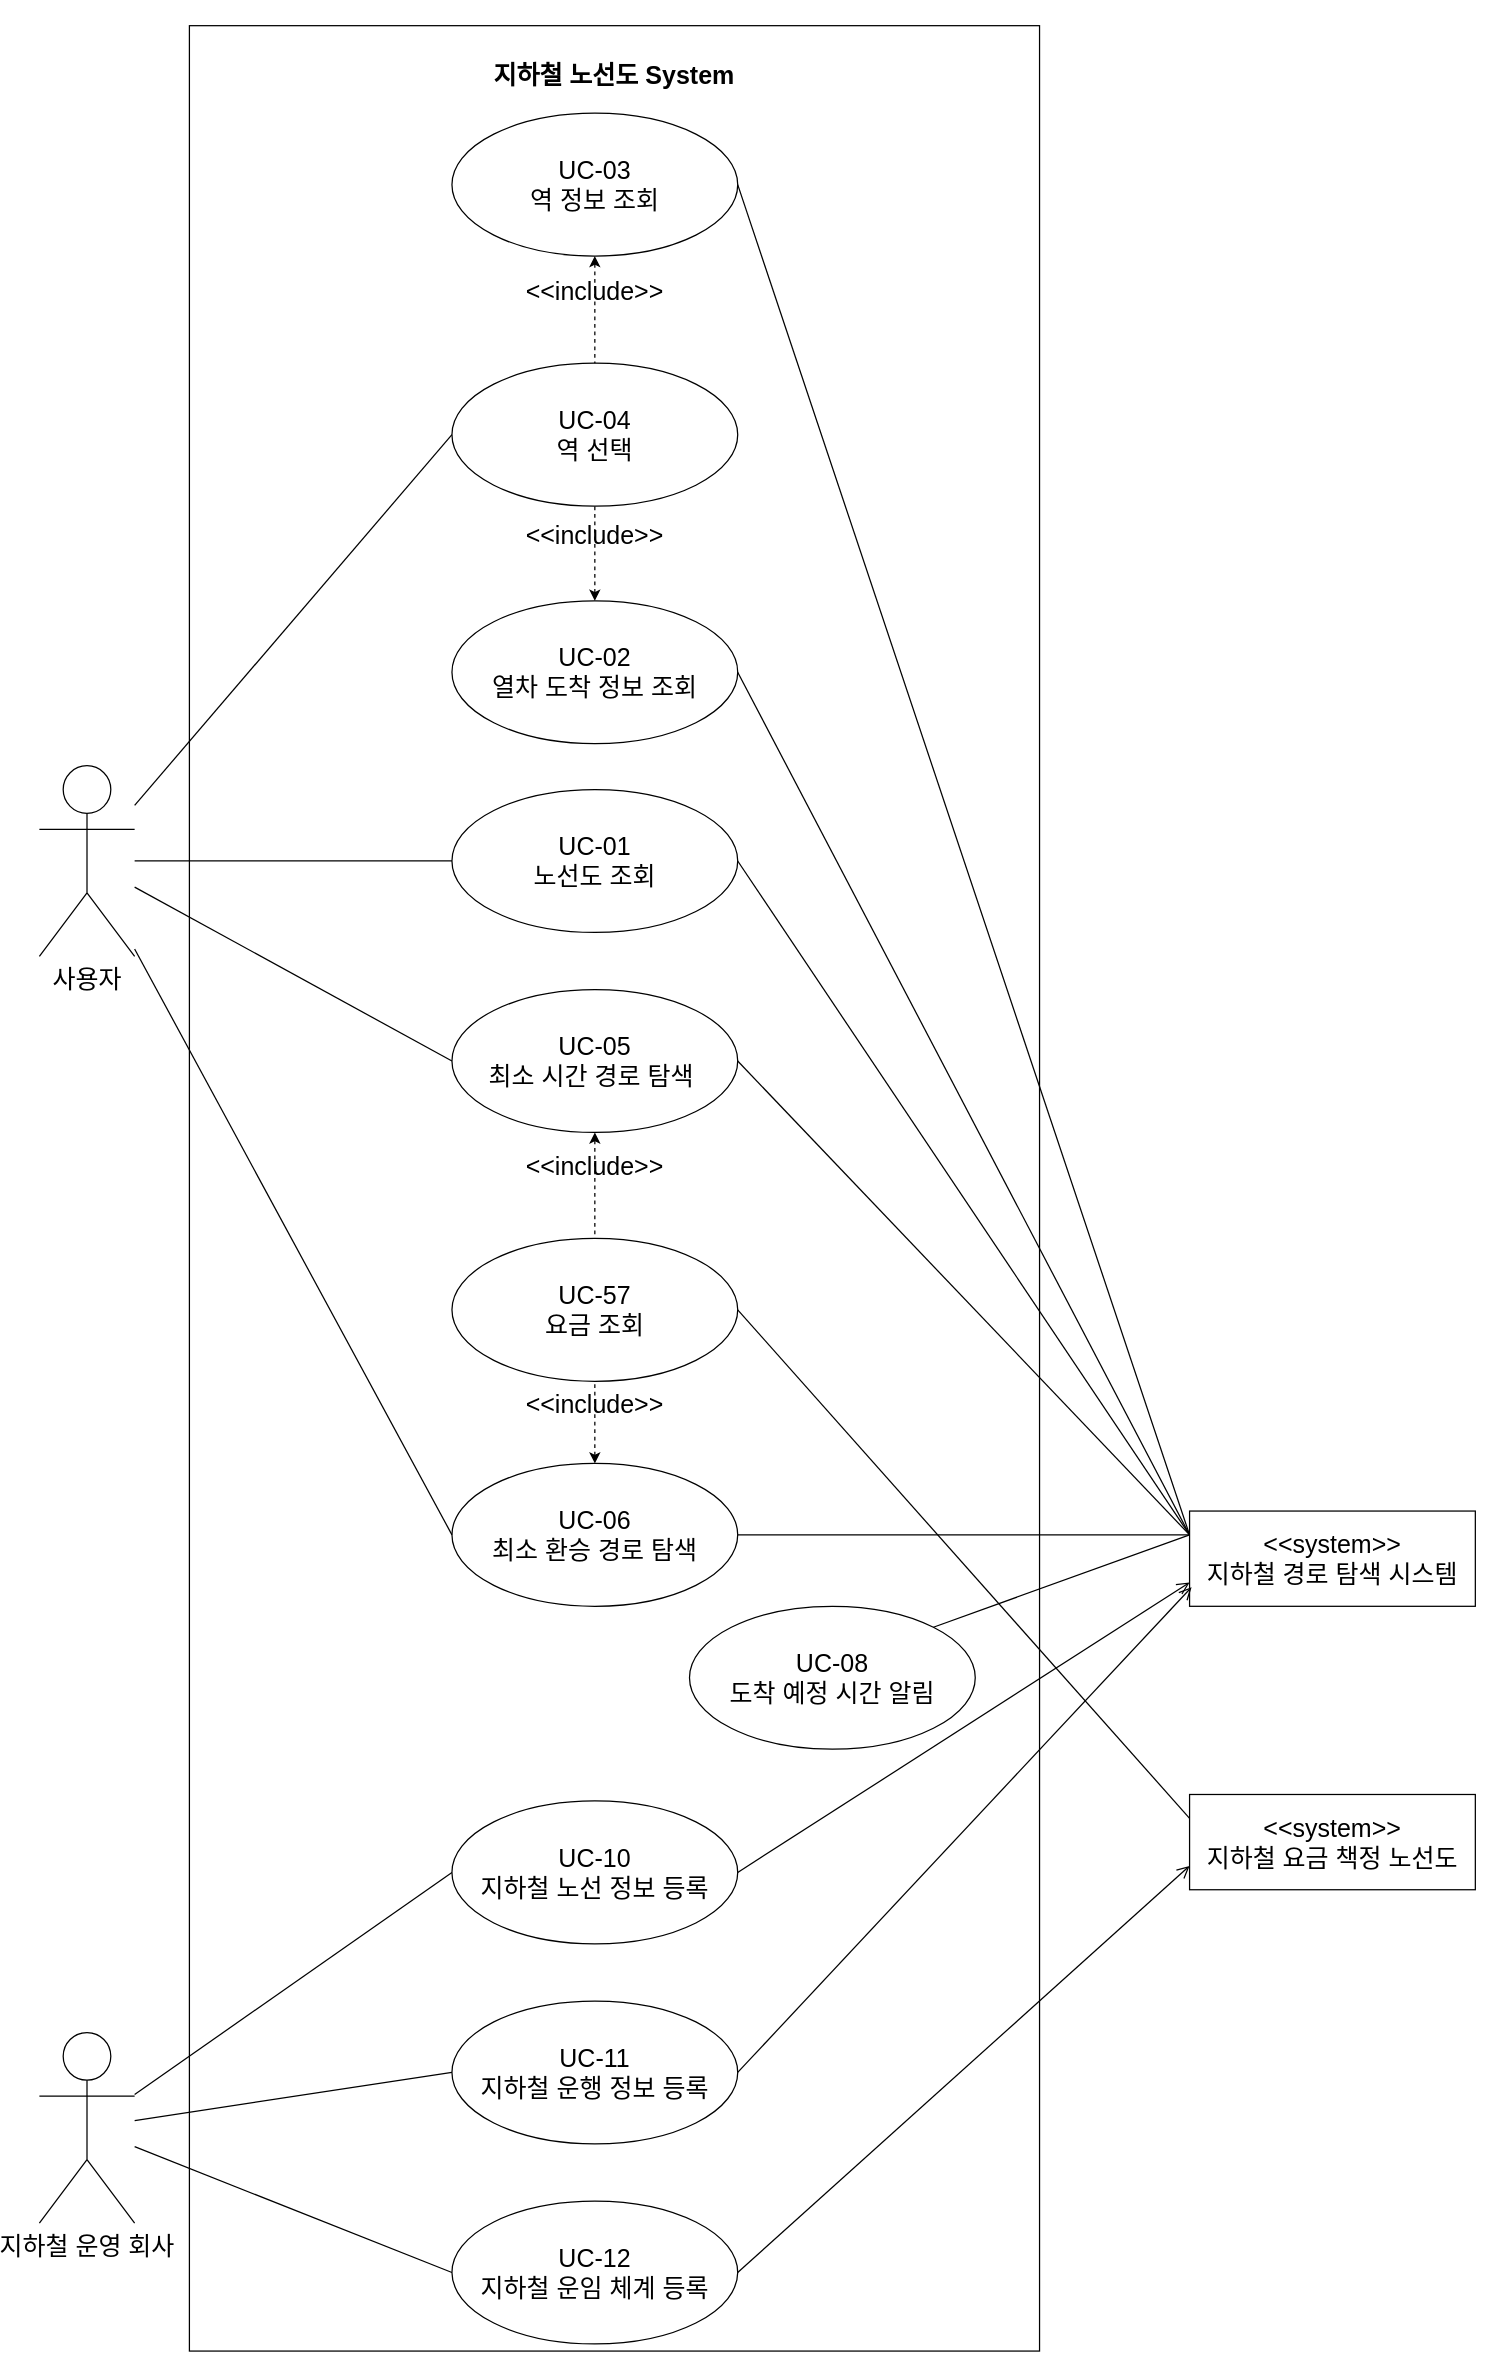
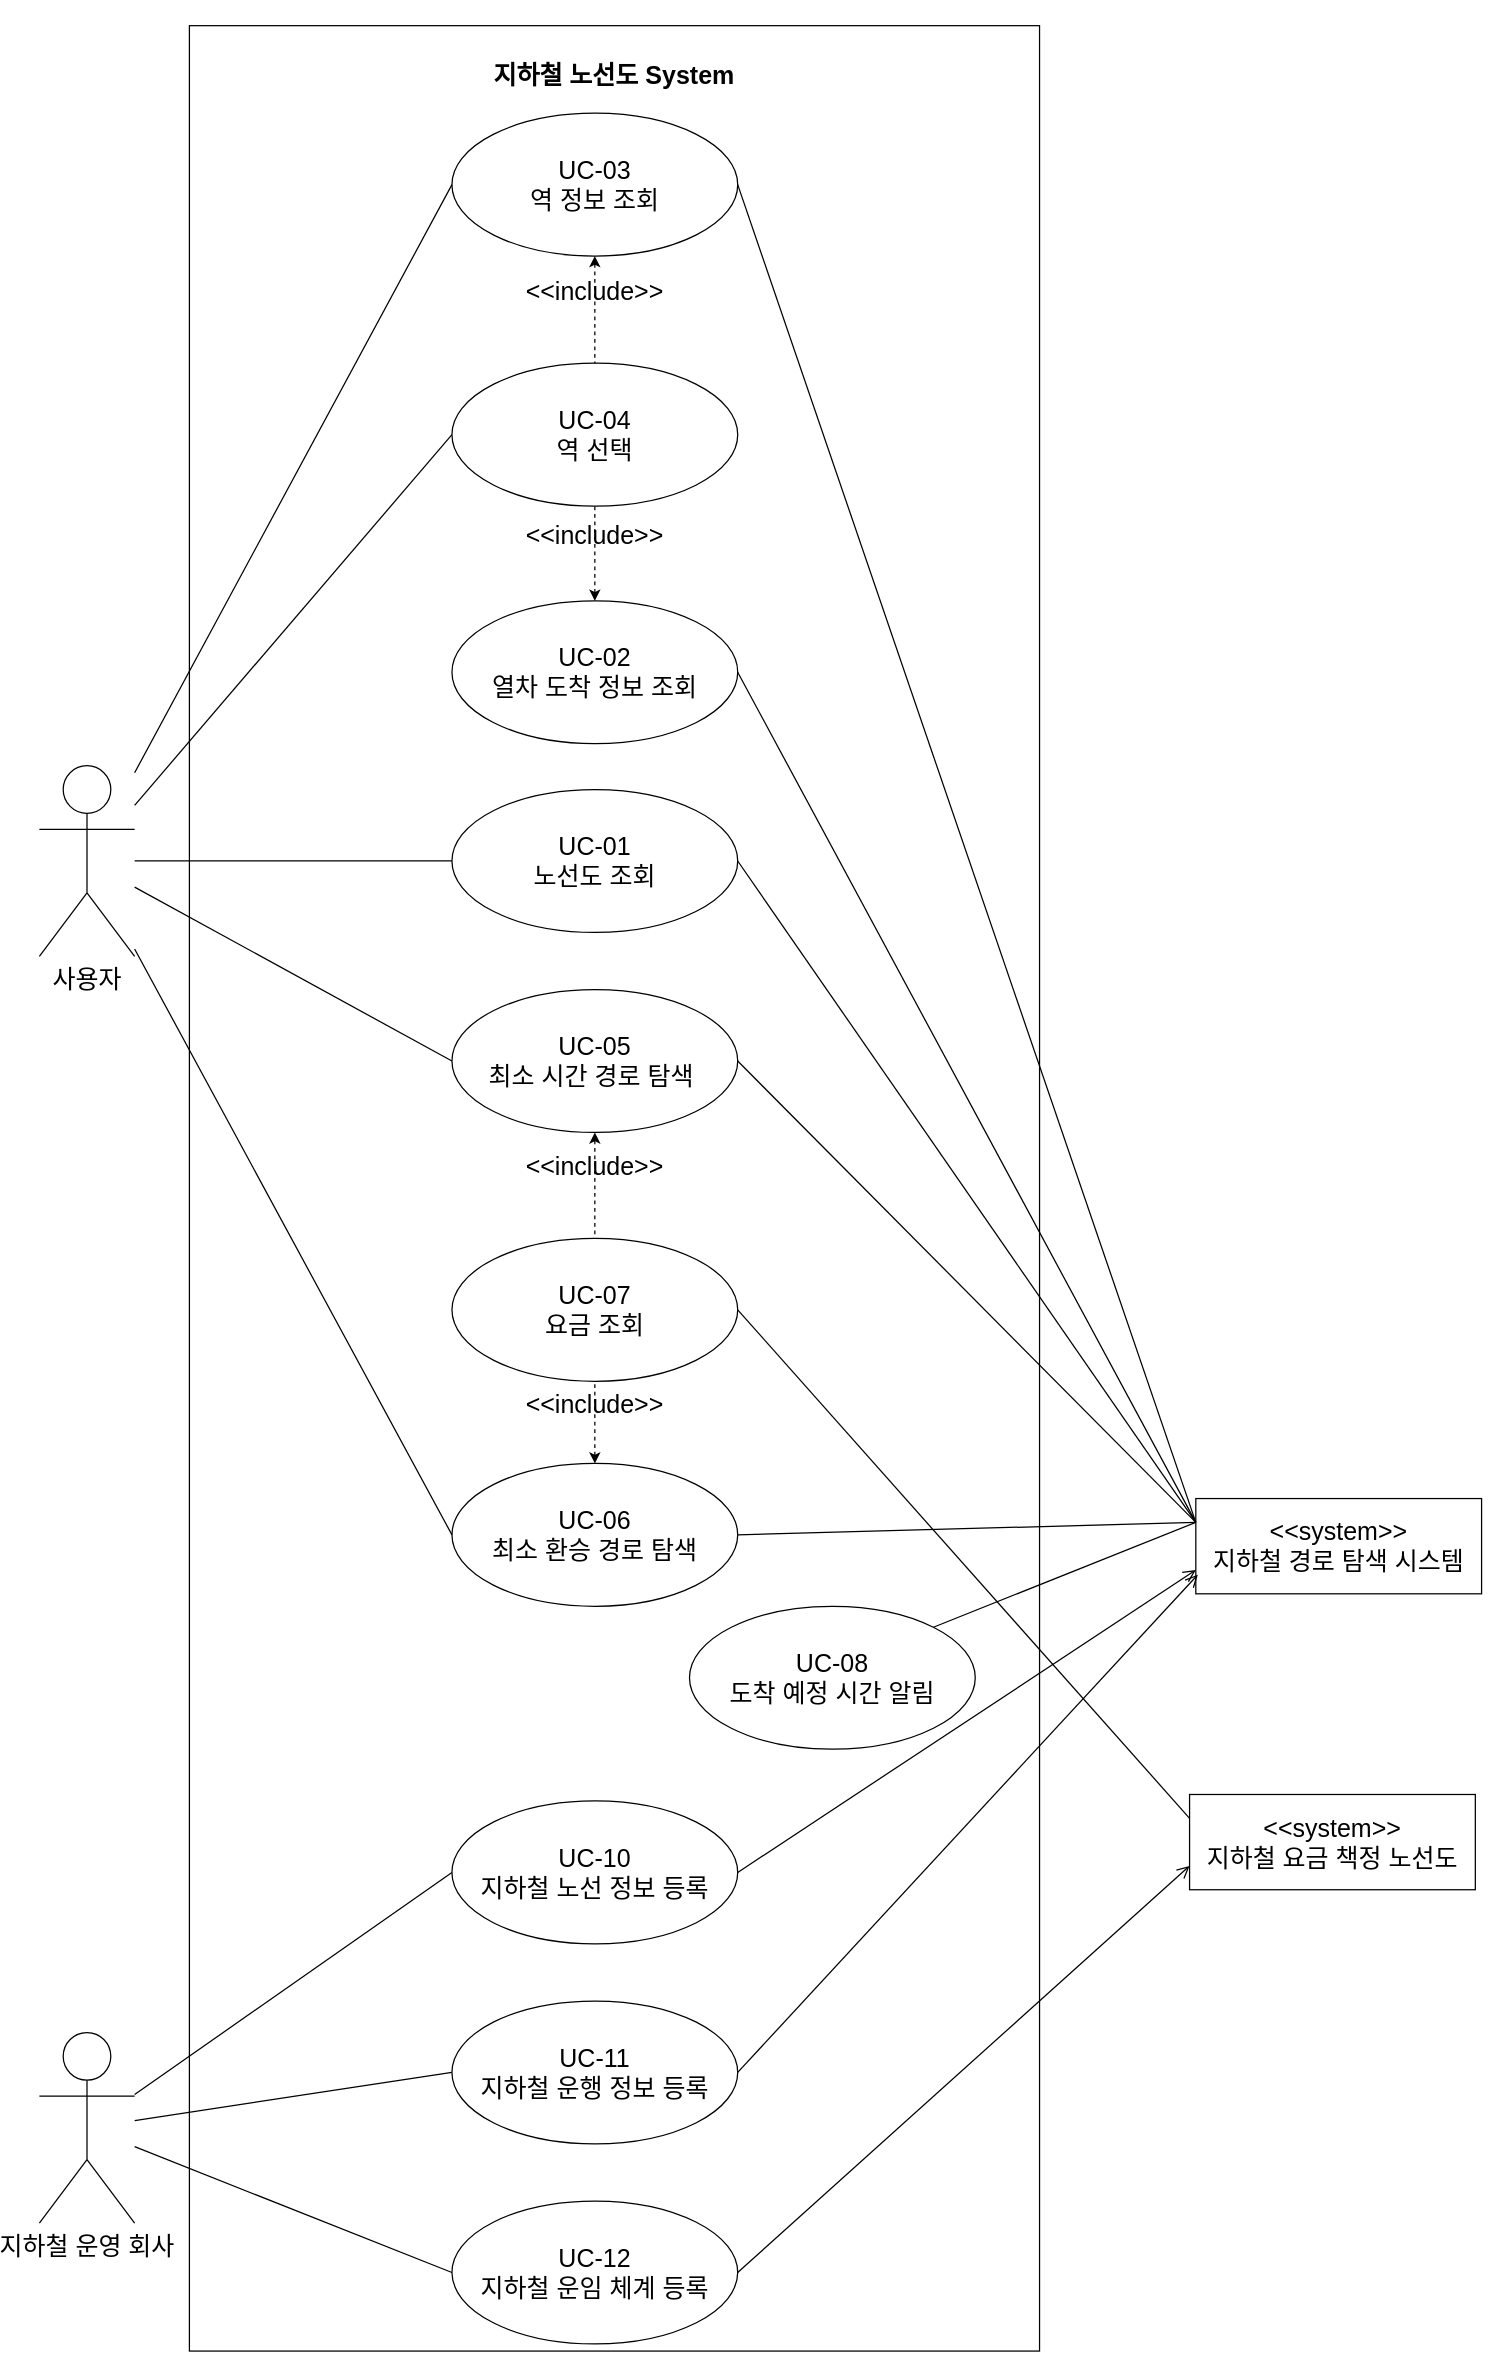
edge "UC-03 역 정보 조회" -- "사용자": added
node "UC-57 요금 조회": label "UC-57 요금 조회" -> "UC-07 요금 조회"
node "<<system>> 지하철 경로 탐색 시스템": moved (1332, 1558) -> (1338, 1546)
